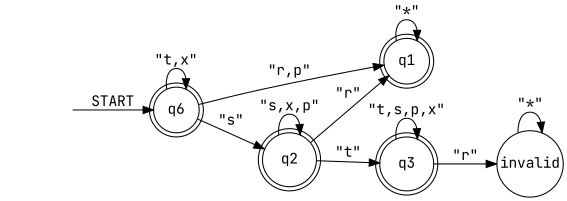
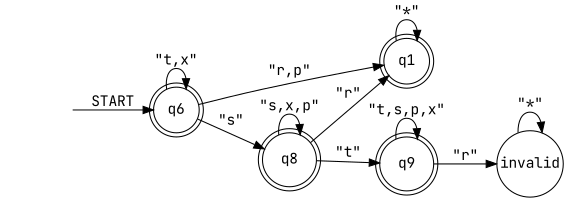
node "q2": label "q2" -> "q8"
node "q3": label "q3" -> "q9"
